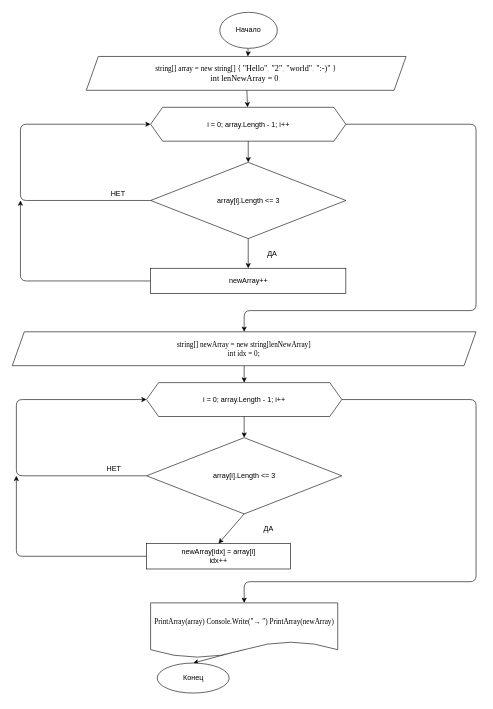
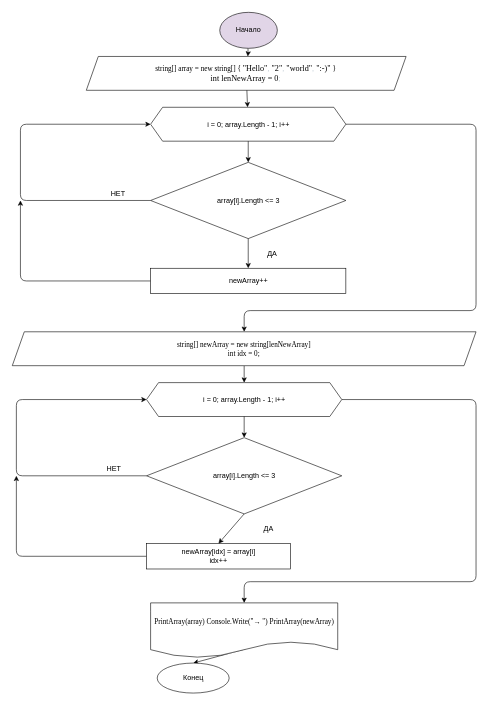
node "Начало": fillcolor #ffffff -> #e1d5e7
